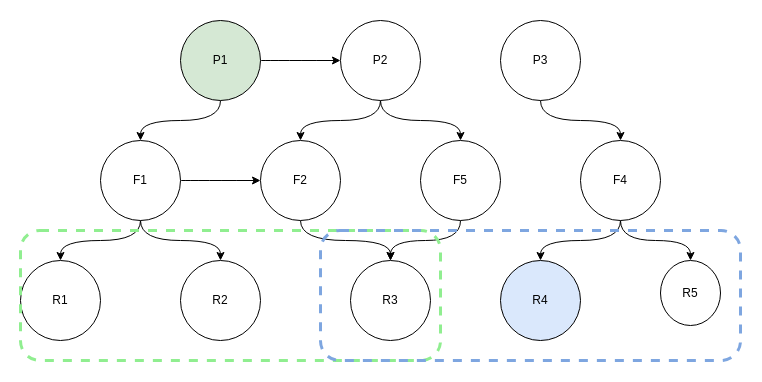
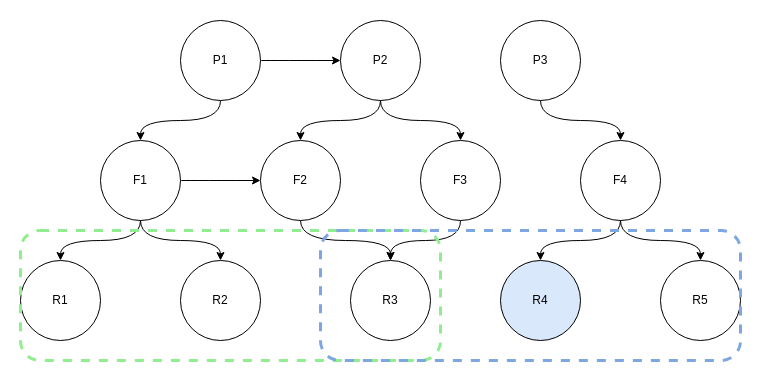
node "P1": fillcolor #d5e8d4 -> #ffffff
node "F5": label "F5" -> "F3"
node "R5": size 60x65 -> 80x80
